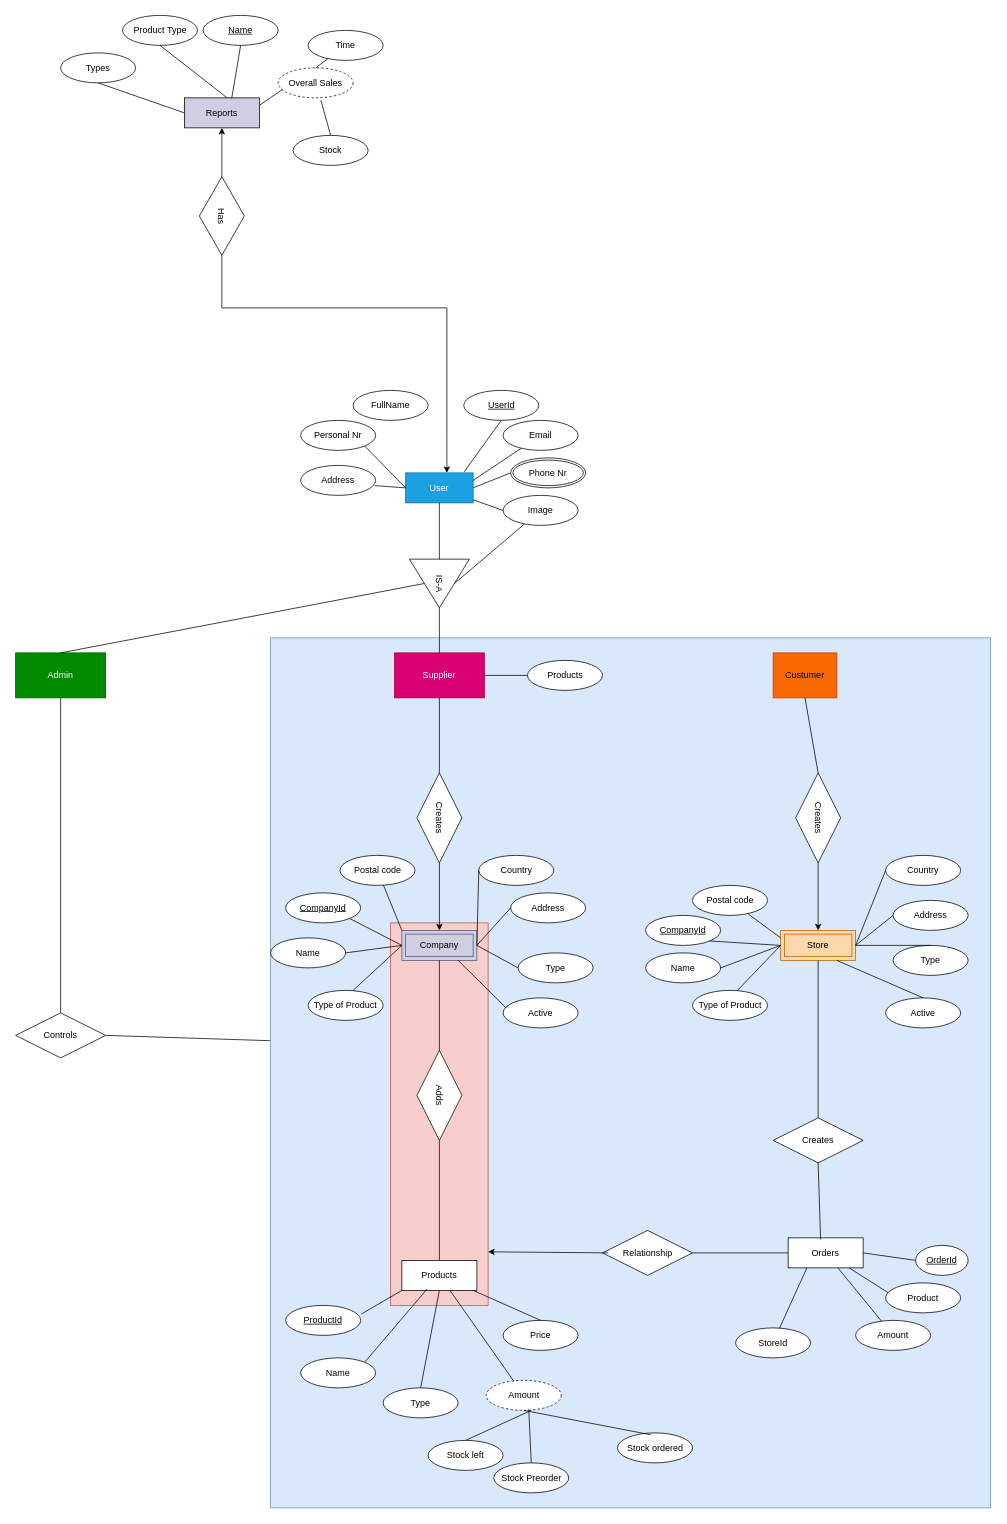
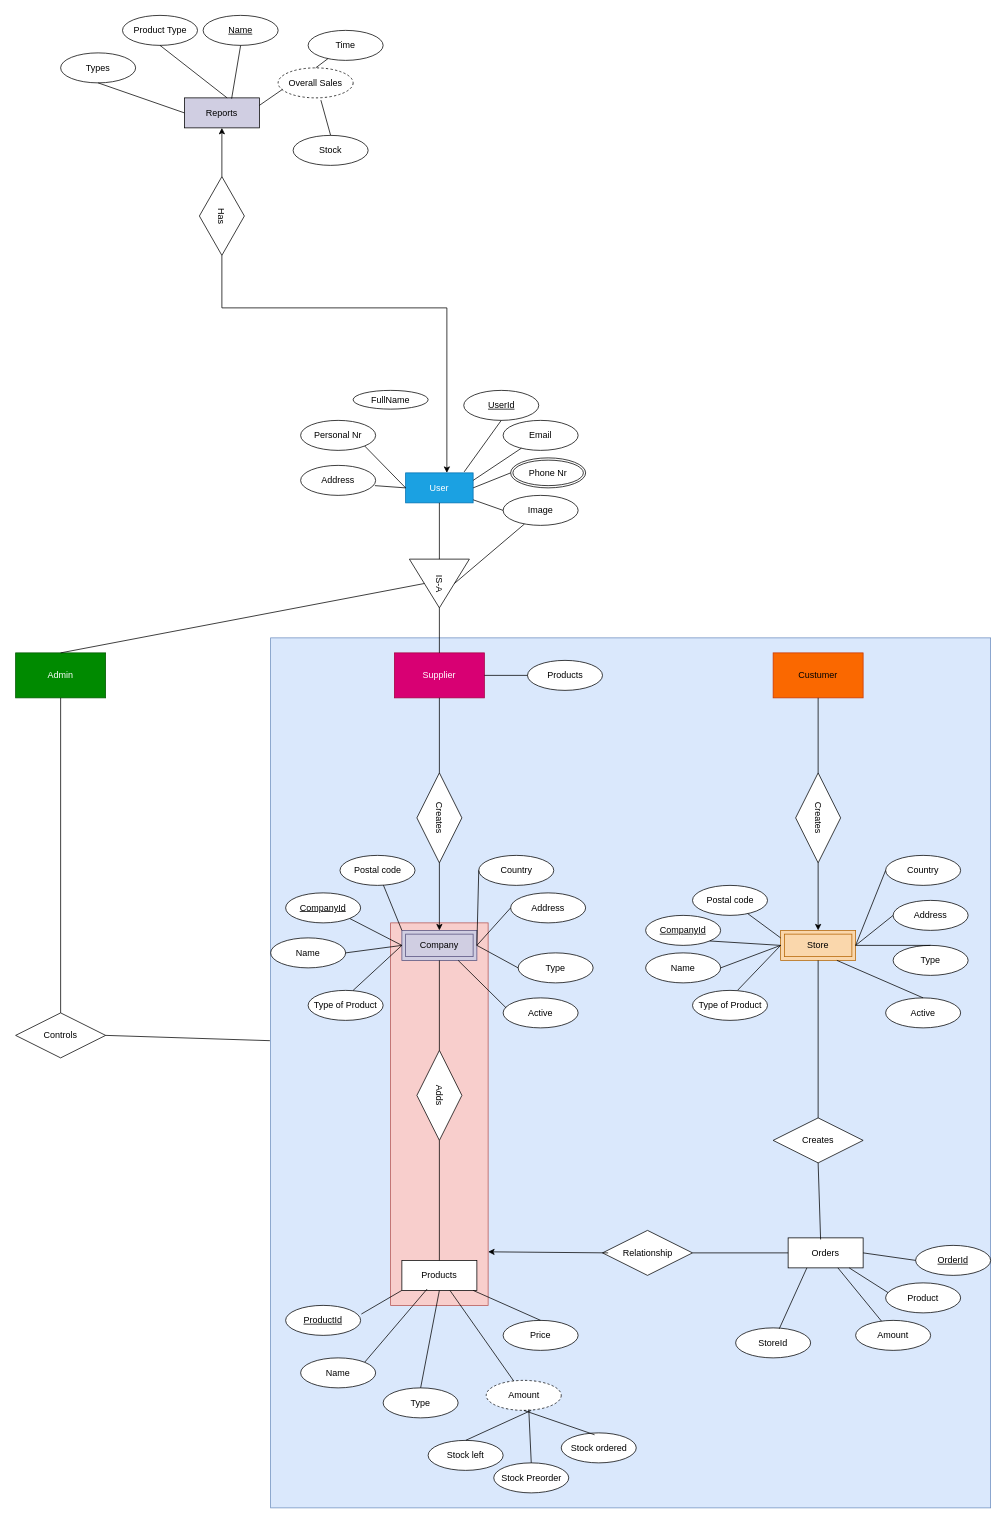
node "FullName": size 75x30 -> 75x19
node "Custumer": size 64x45 -> 90x45
node "OrderId": size 53x30 -> 75x30
node "Stock ordered": moved (655, 1448) -> (599, 1448)
